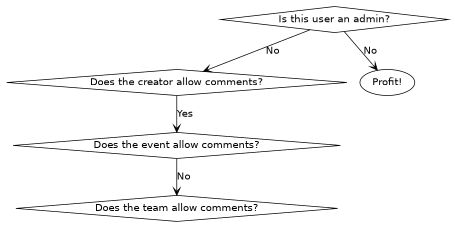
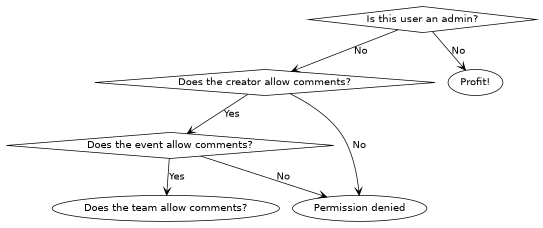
edge "Does the event allow comments?" -> "Does the team allow comments?": label "No" -> "Yes"
node "Does the team allow comments?": shape diamond -> ellipse
node "Permission denied": added
